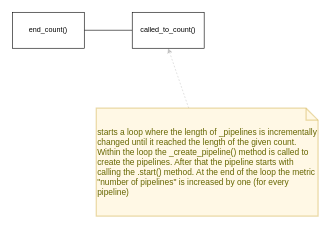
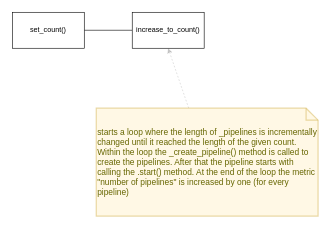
node "end_count()": label "end_count()" -> "set_count()"
node "called_to_count()": label "called_to_count()" -> "increase_to_count()"
